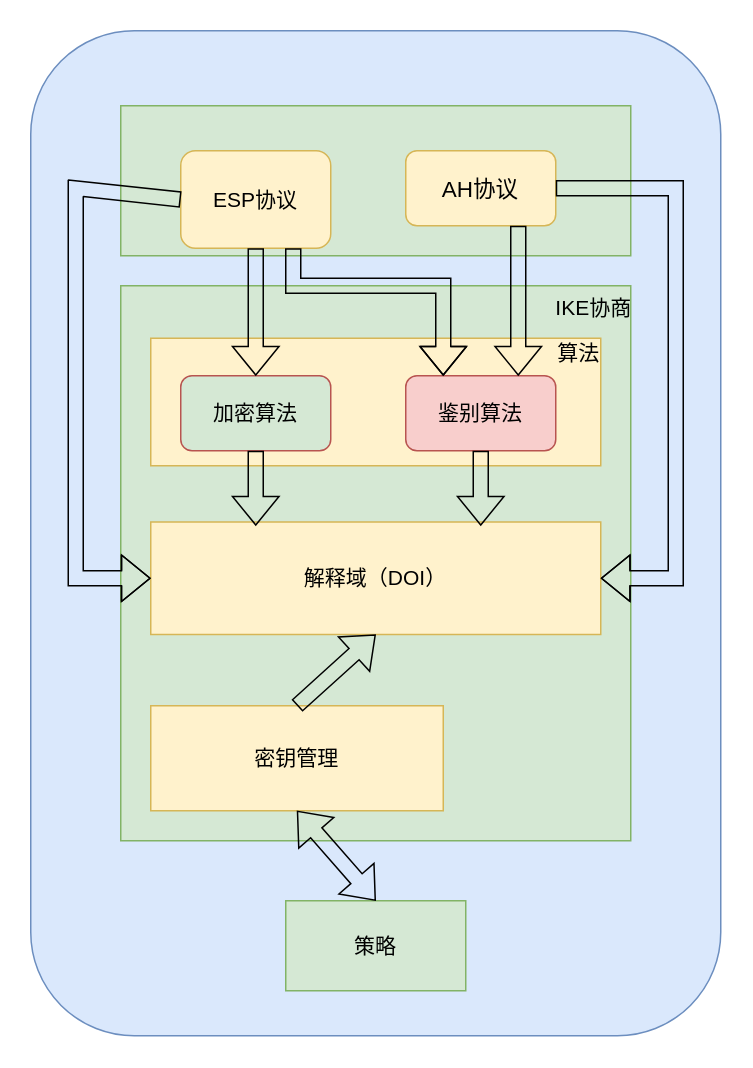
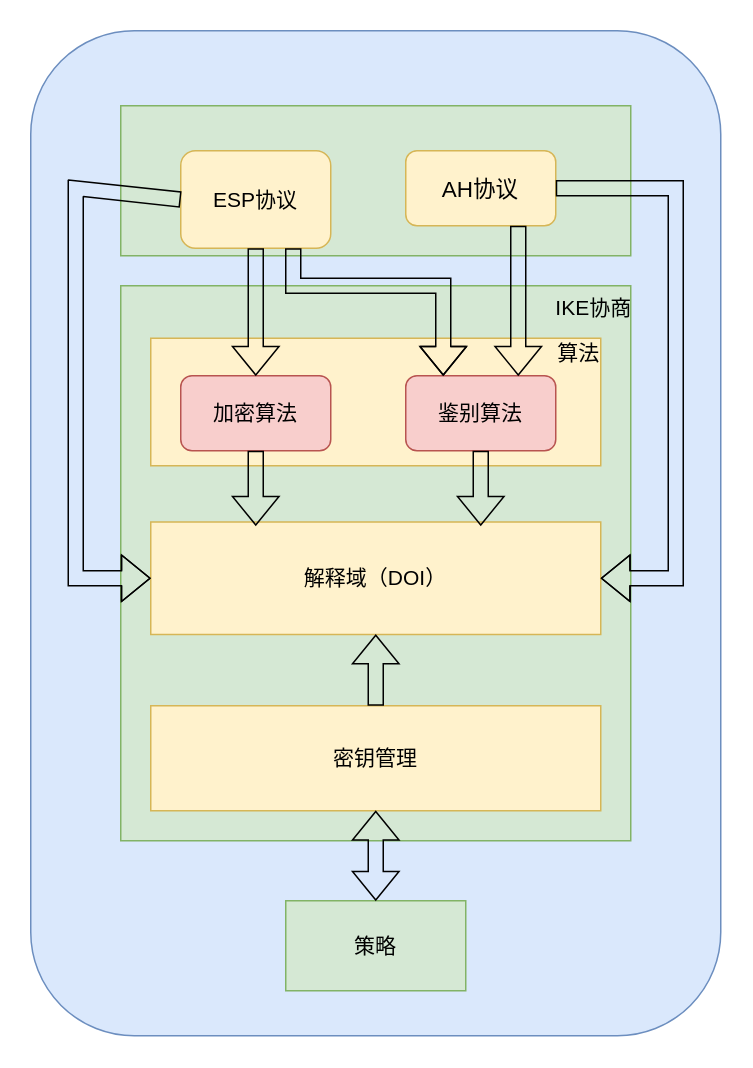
node "加密算法": fillcolor #d5e8d4 -> #f8cecc
node "密钥管理": size 293x105 -> 450x105
